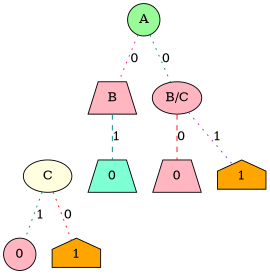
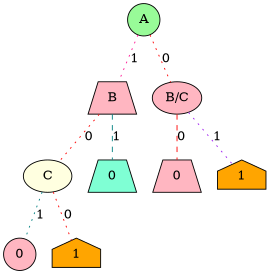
edge "A" -- "B": label "0" -> "1"
edge "A" -- "B/C": color teal -> red
edge "B" -- "C": added, label "0"
